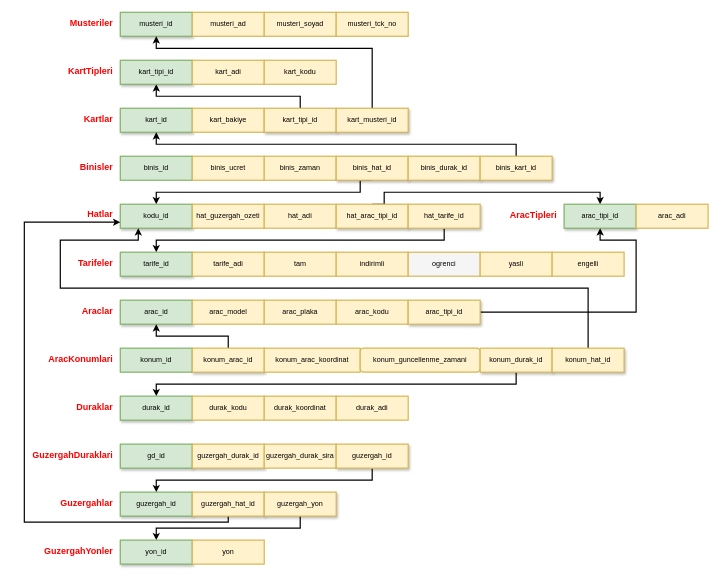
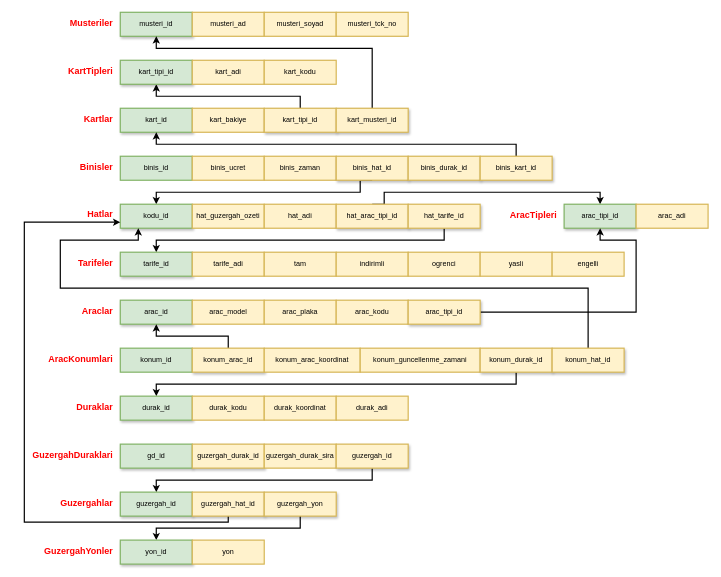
node "ogrenci": fillcolor #f5f5f5 -> #fff2cc
node "konum_guncellenme_zamani": shape rounded rectangle -> rectangle
